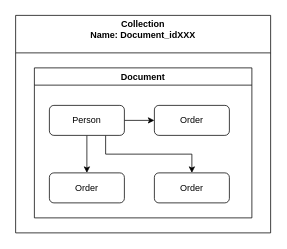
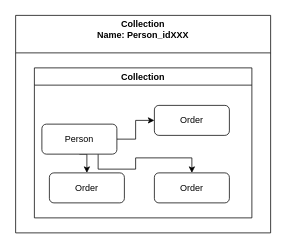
node "Collection Name: Document_idXXX": label "Collection Name: Document_idXXX" -> "Collection Name: Person_idXXX"
node "Document": label "Document" -> "Collection"
node "Person": moved (87, 120) -> (79, 139)
